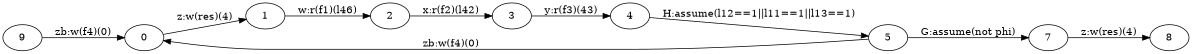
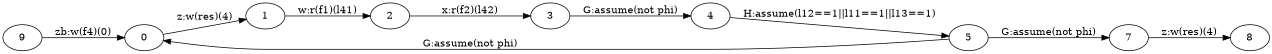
edge "1" -> "2": label "w:r(f1)(l46)" -> "w:r(f1)(l41)"
edge "3" -> "4": label "y:r(f3)(43)" -> "G:assume(not phi)"
edge "5" -> "0": label "zb:w(f4)(0)" -> "G:assume(not phi)"
